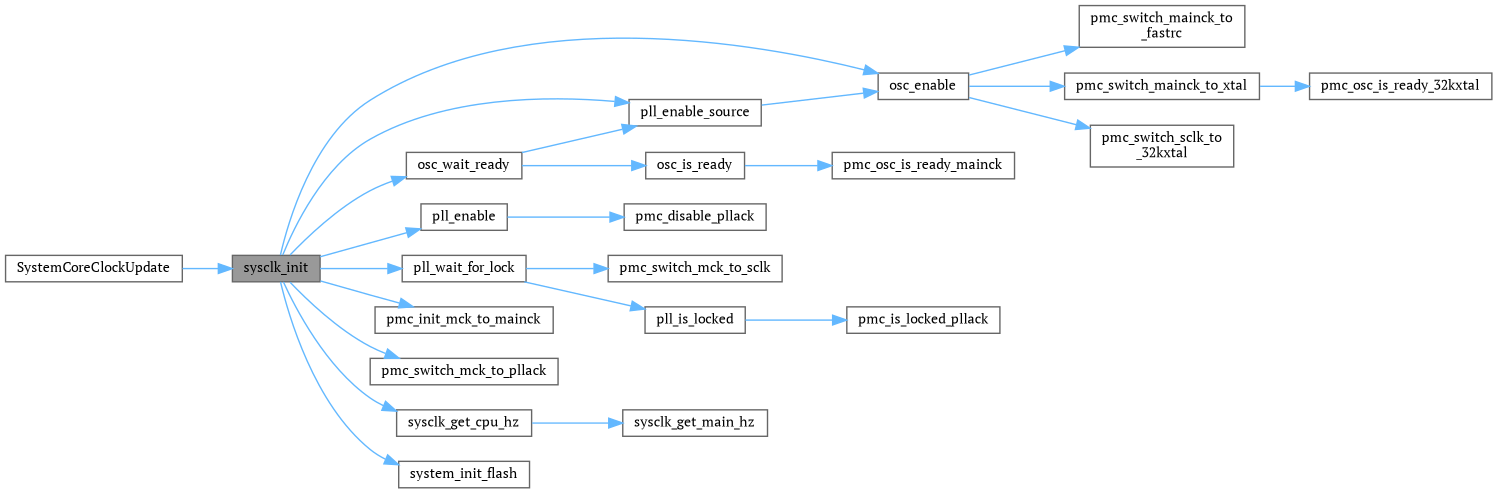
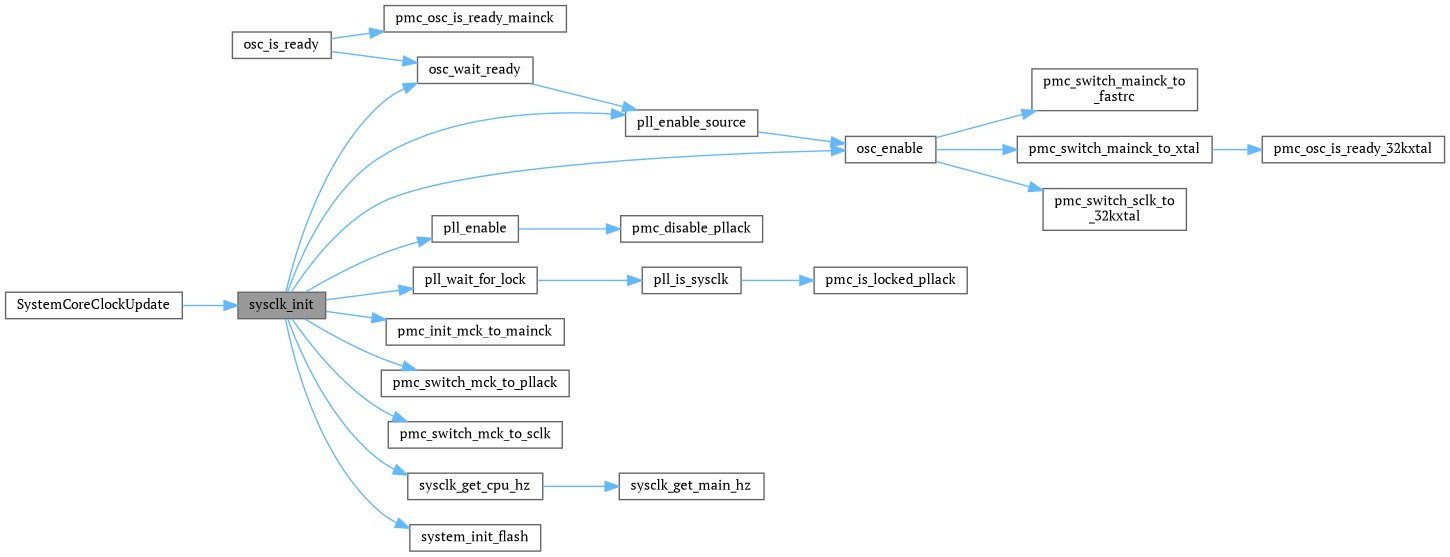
edge "osc_wait_ready" -> "osc_is_ready": reversed
edge "pll_wait_for_lock" -> "pmc_switch_mck_to_sclk": now "sysclk_init" -> "pmc_switch_mck_to_sclk"
node "pll_is_locked": label "pll_is_locked" -> "pll_is_sysclk"
